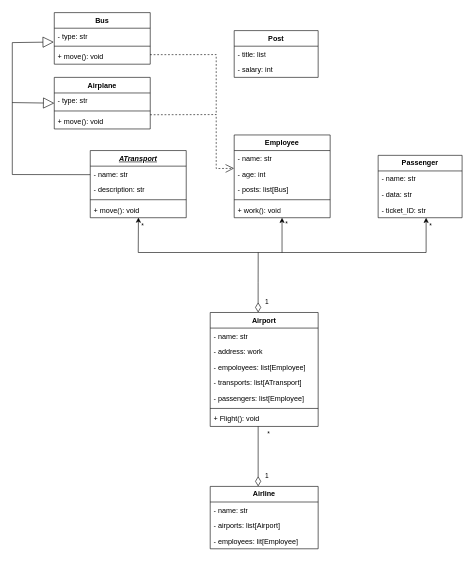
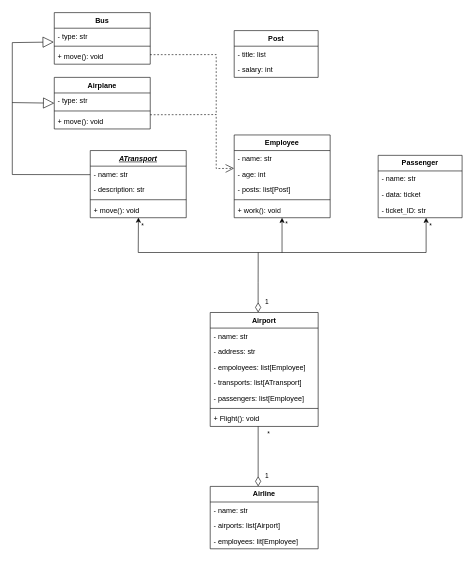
node "- posts: list[Bus]": label "- posts: list[Bus]" -> "- posts: list[Post]"
node "- data: str": label "- data: str" -> "- data: ticket"
node "- address: work": label "- address: work" -> "- address: str"
